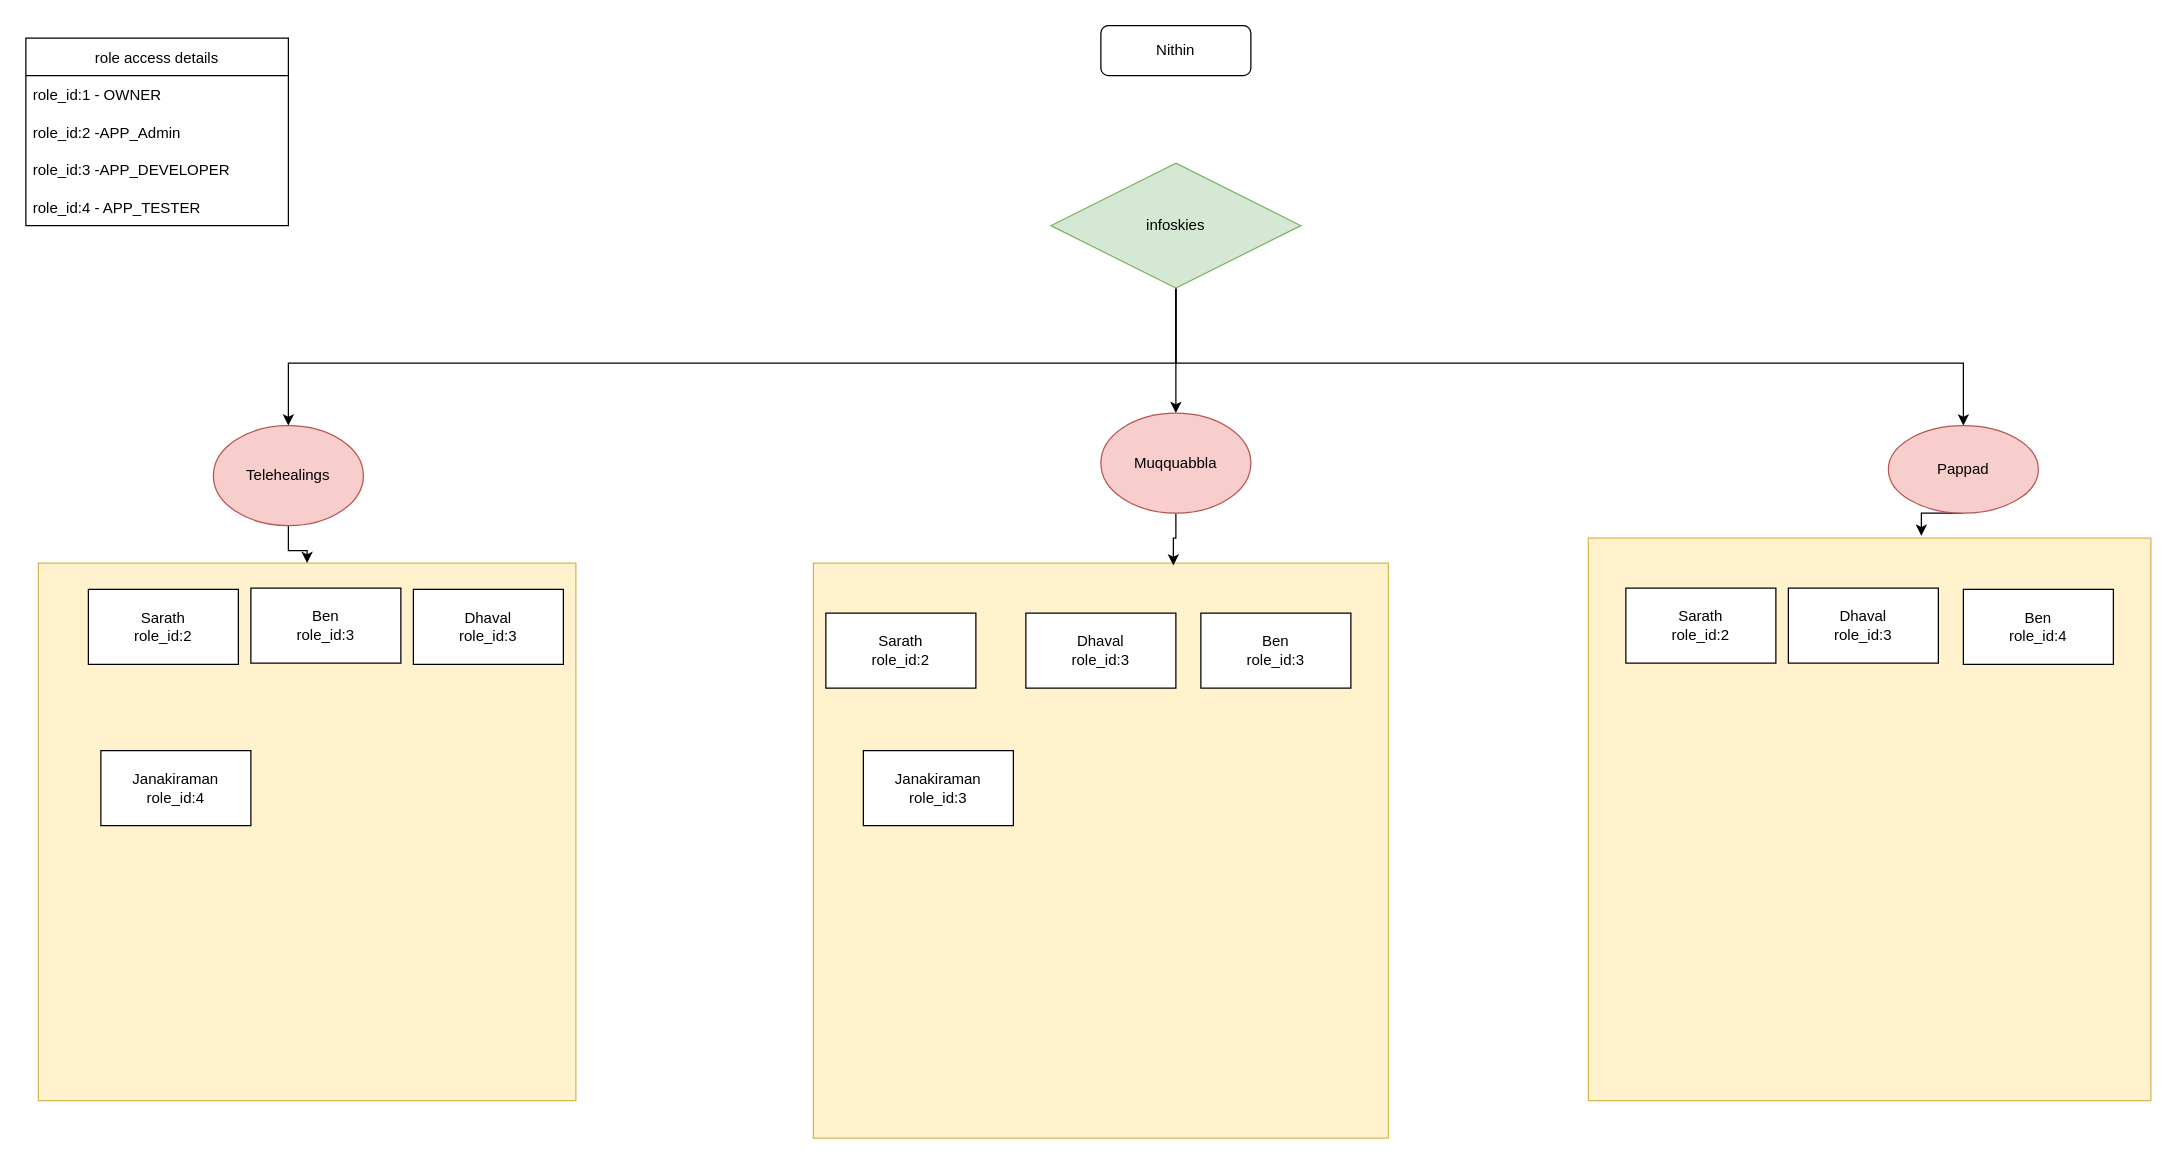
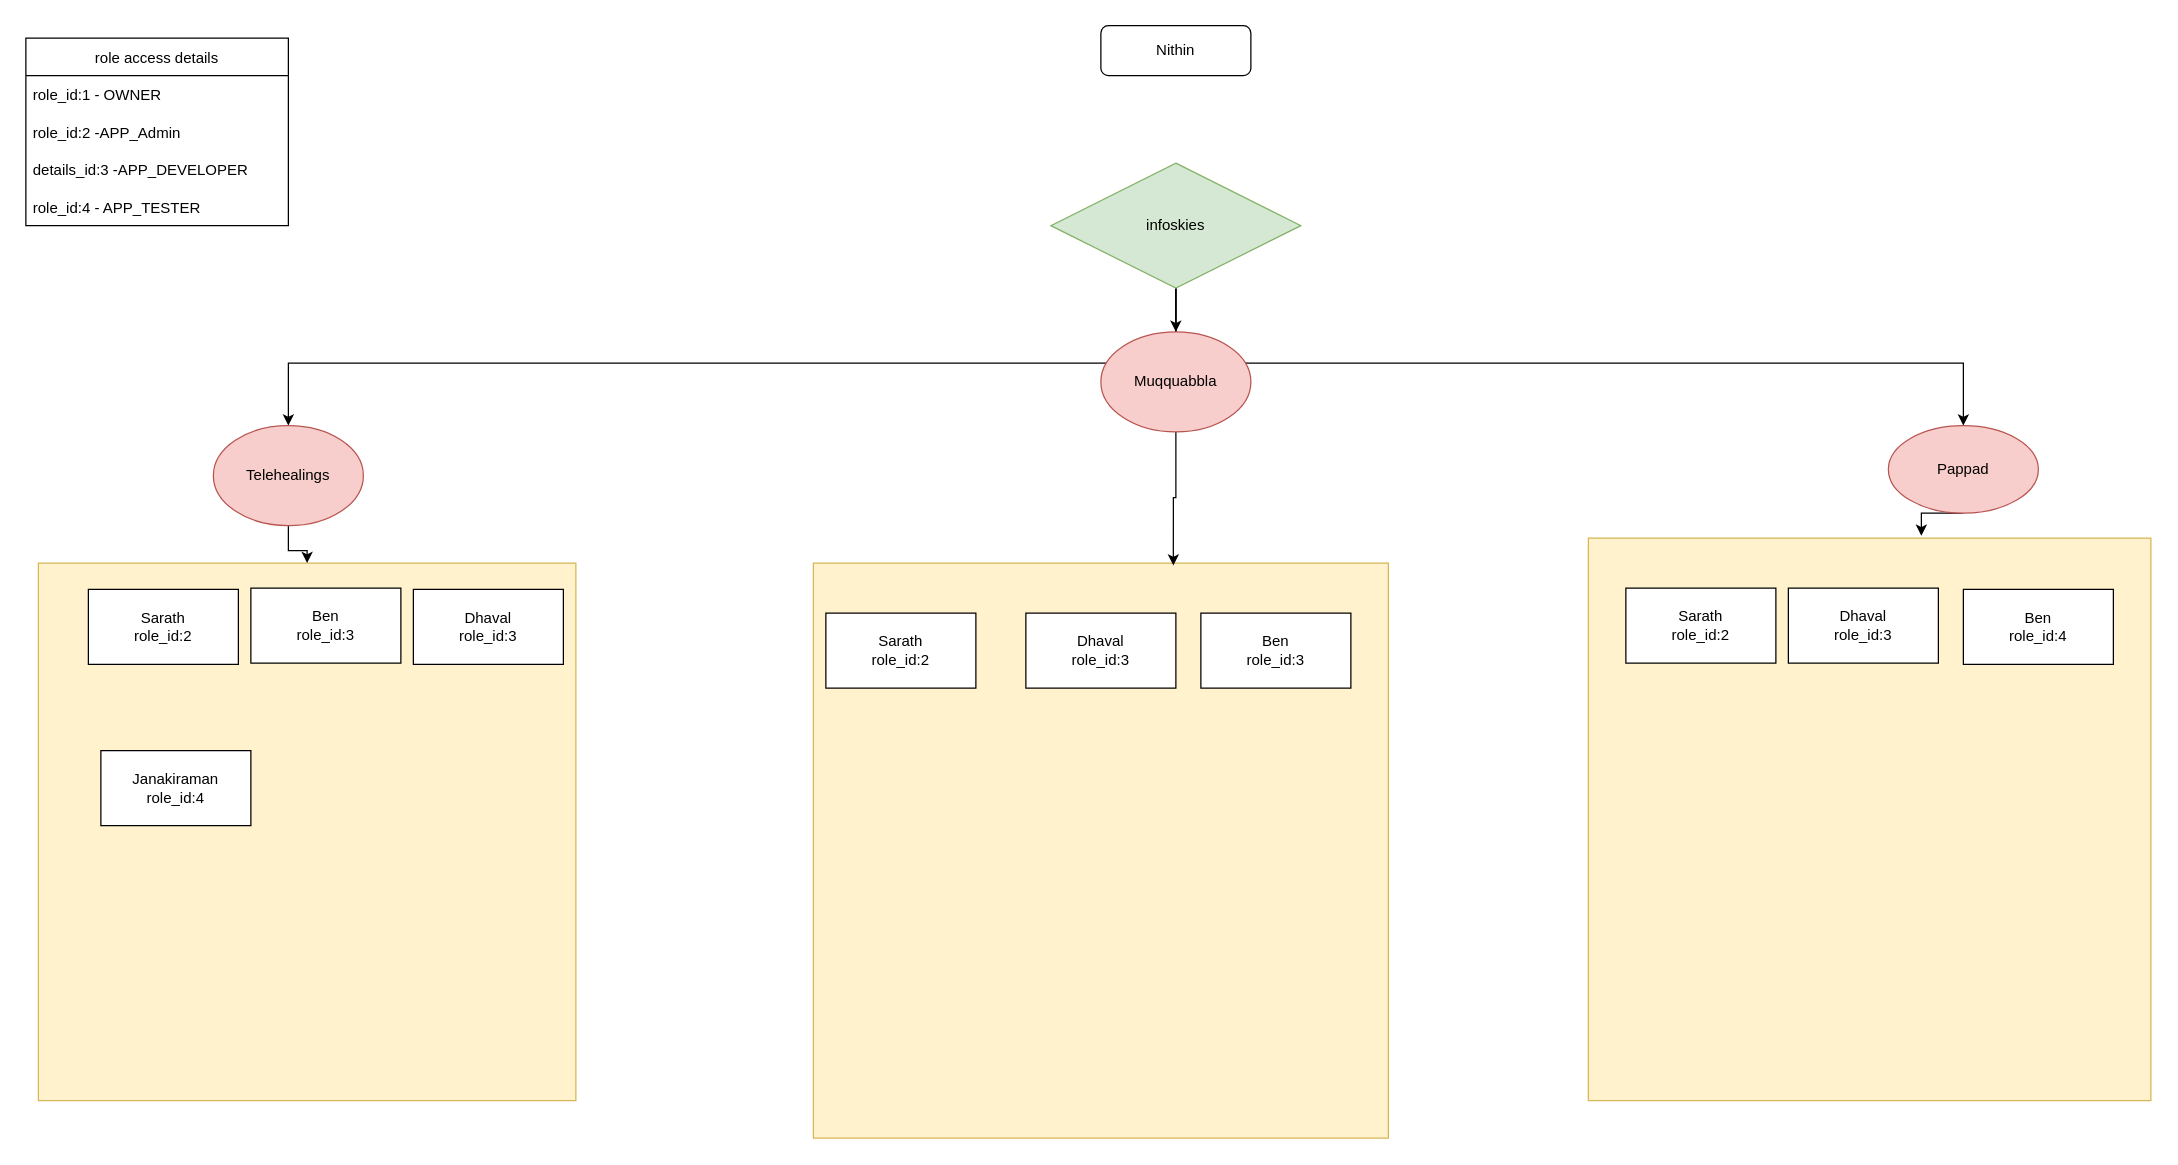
node "role_id:3 -APP_DEVELOPER": label "role_id:3 -APP_DEVELOPER" -> "details_id:3 -APP_DEVELOPER"
node "Muqquabbla": moved (1176, 463) -> (1176, 382)
node "Janakiraman role_id:3": removed
